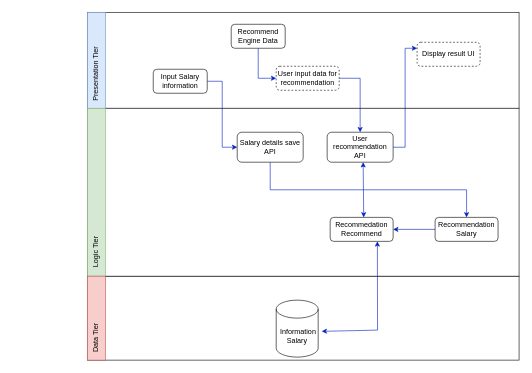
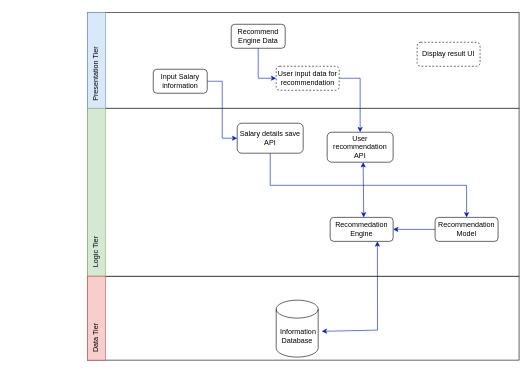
edge "User recommendation API" -> "Display result UI": removed
node "Salary details save API": moved (270, 147) -> (270, 138)
node "Recommedation Recommend": label "Recommedation Recommend" -> "Recommedation Engine"
node "Recommendation Salary": label "Recommendation Salary" -> "Recommendation Model"
node "Information Salary": label "Information Salary" -> "Information Database"
